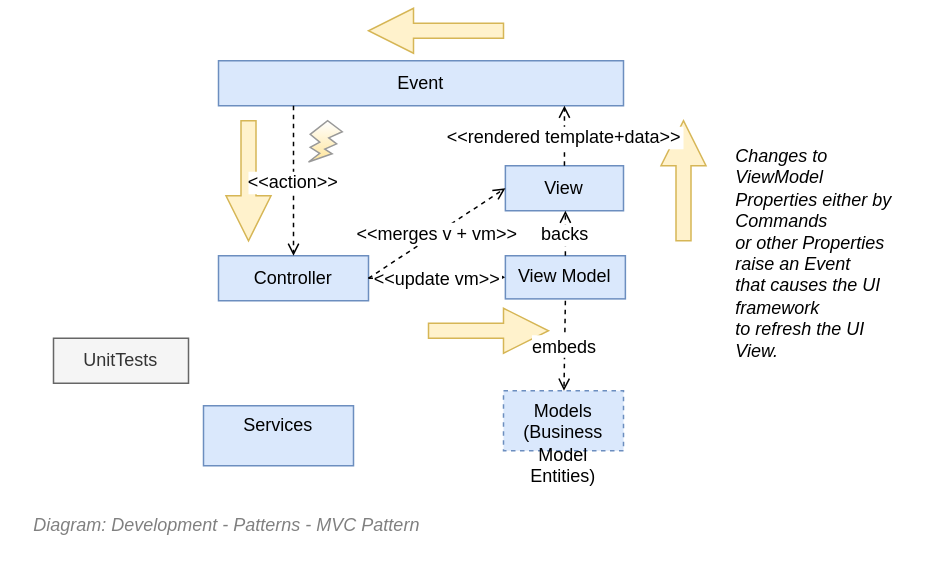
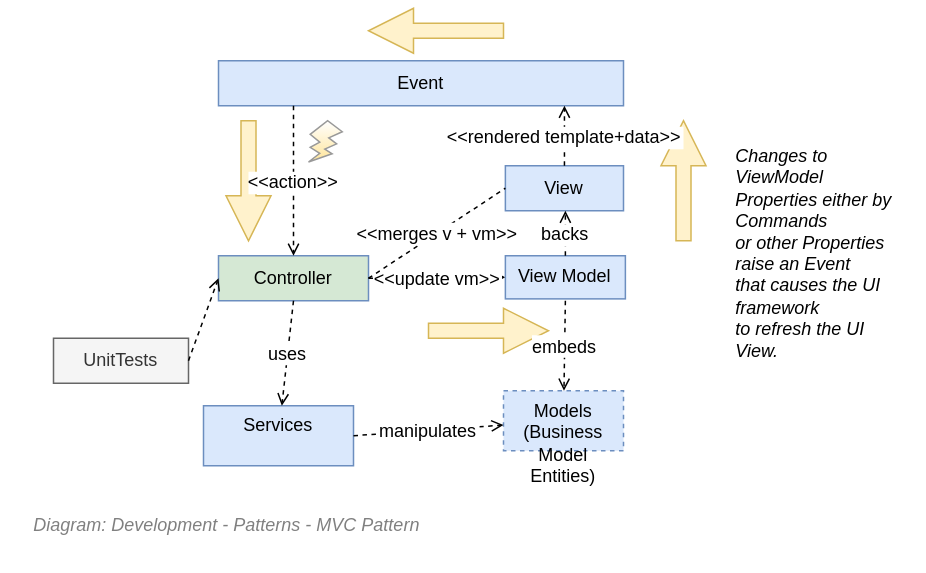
edge "Controller" -> "View": arrowhead open -> none
node "Controller": fillcolor #dae8fc -> #d5e8d4
edge "UnitTests" -> "Controller": added
edge "Controller" -> "Services": added, label "uses"
edge "Services" -> "Models (Business Model Entities)": added, label "manipulates"
